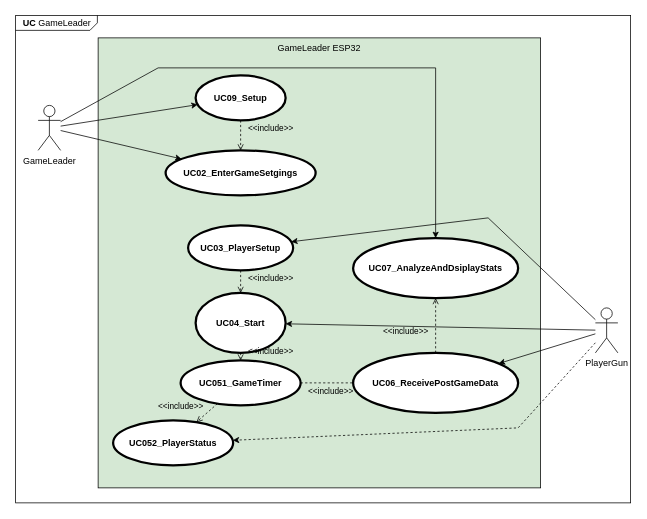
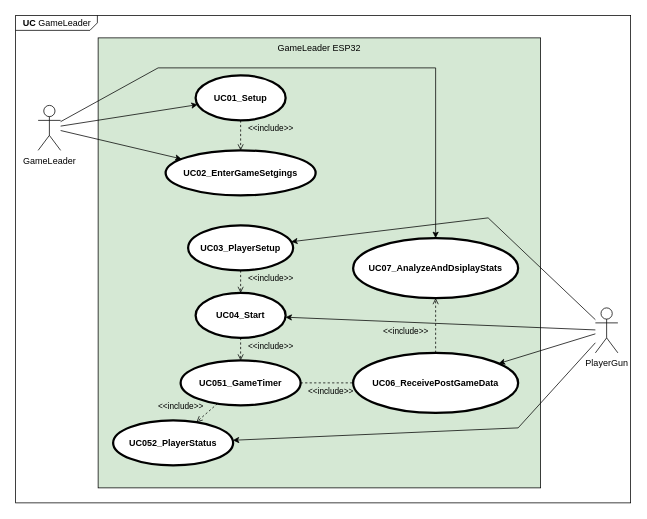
node "UC09_Setup": label "UC09_Setup" -> "UC01_Setup"
node "UC04_Start": size 90x60 -> 90x45
edge "PlayerGun" -> "UC052_PlayerStatus": style dashed -> solid
